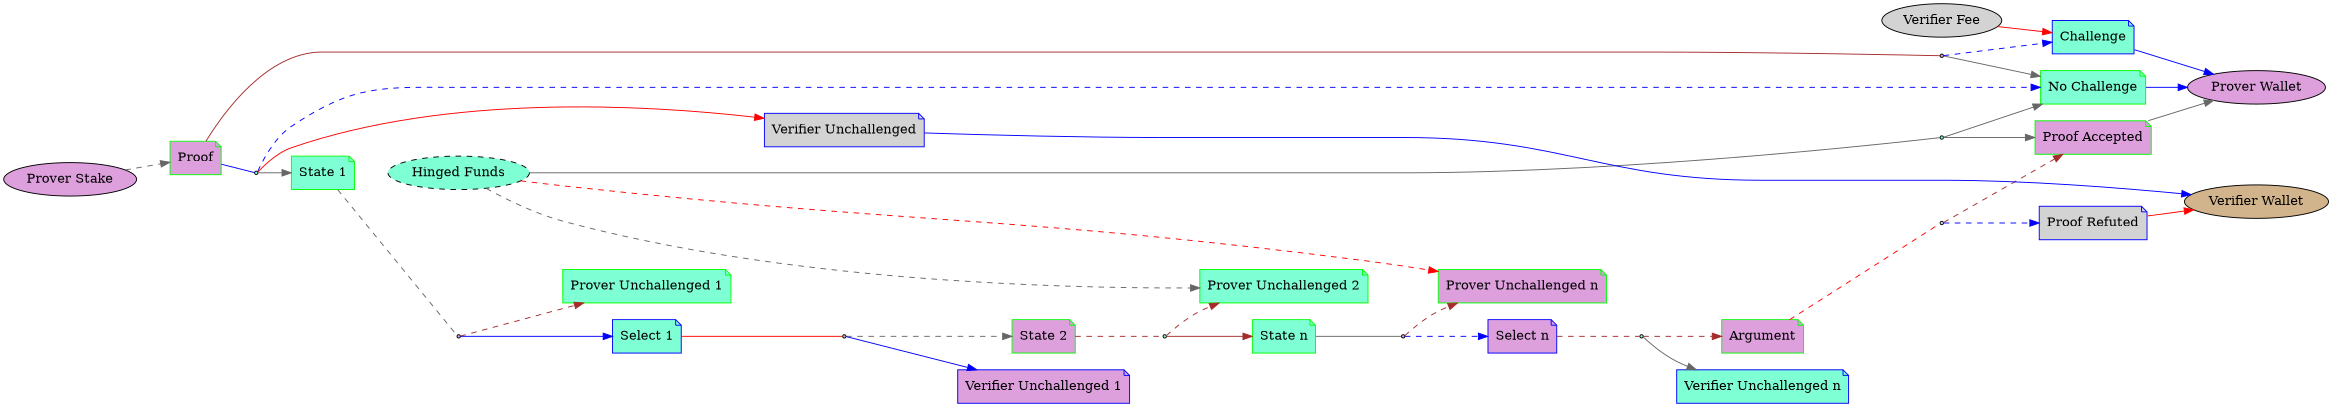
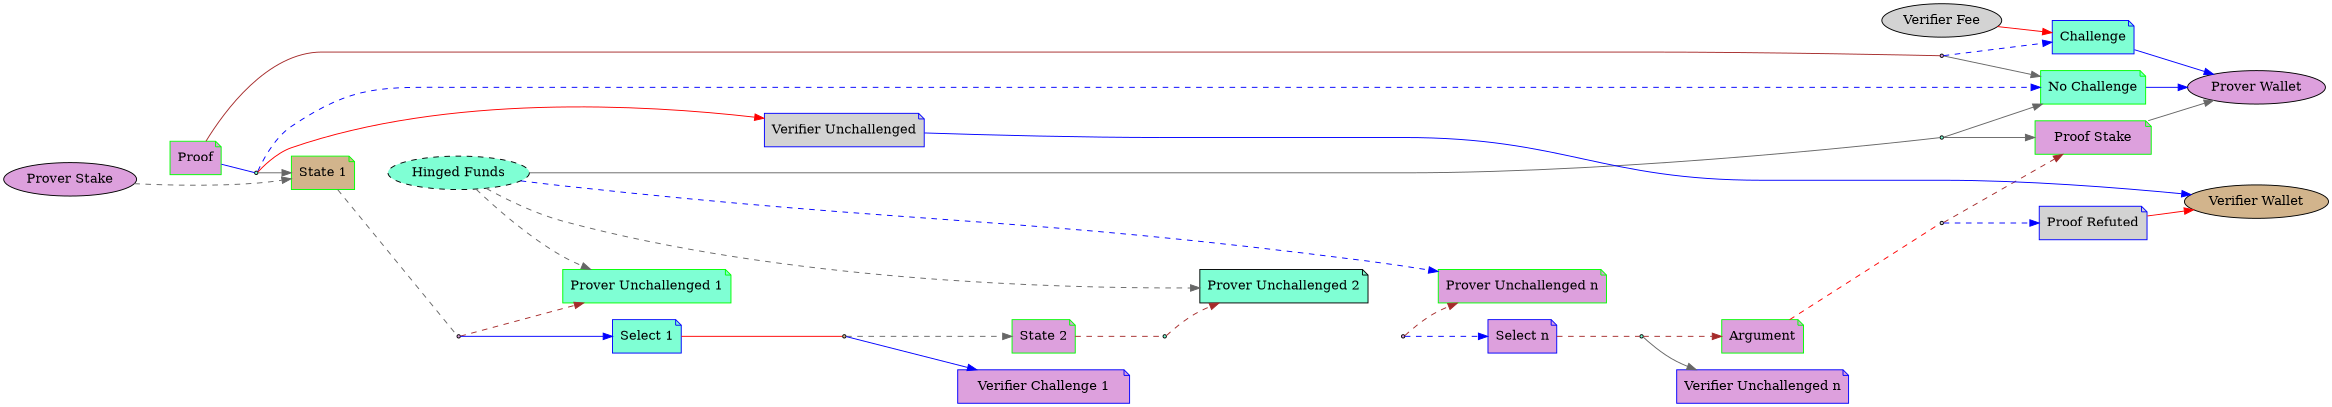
node "Proof Accepted": label "Proof Accepted" -> "Proof Stake"
edge "Prover Stake" -> "Proof": now "Prover Stake" -> "State 1"
node "State 1": fillcolor aquamarine -> tan
edge "Hinged Funds" -> "Prover Unchallenged n": color red -> blue
edge "Hinged Funds" -> "Prover Unchallenged 1": added
node "Prover Unchallenged 2": color green -> black
node "State n": removed
node "Verifier Unchallenged 1": label "Verifier Unchallenged 1" -> "Verifier Challenge 1"
node "Verifier Unchallenged n": fillcolor aquamarine -> plum
